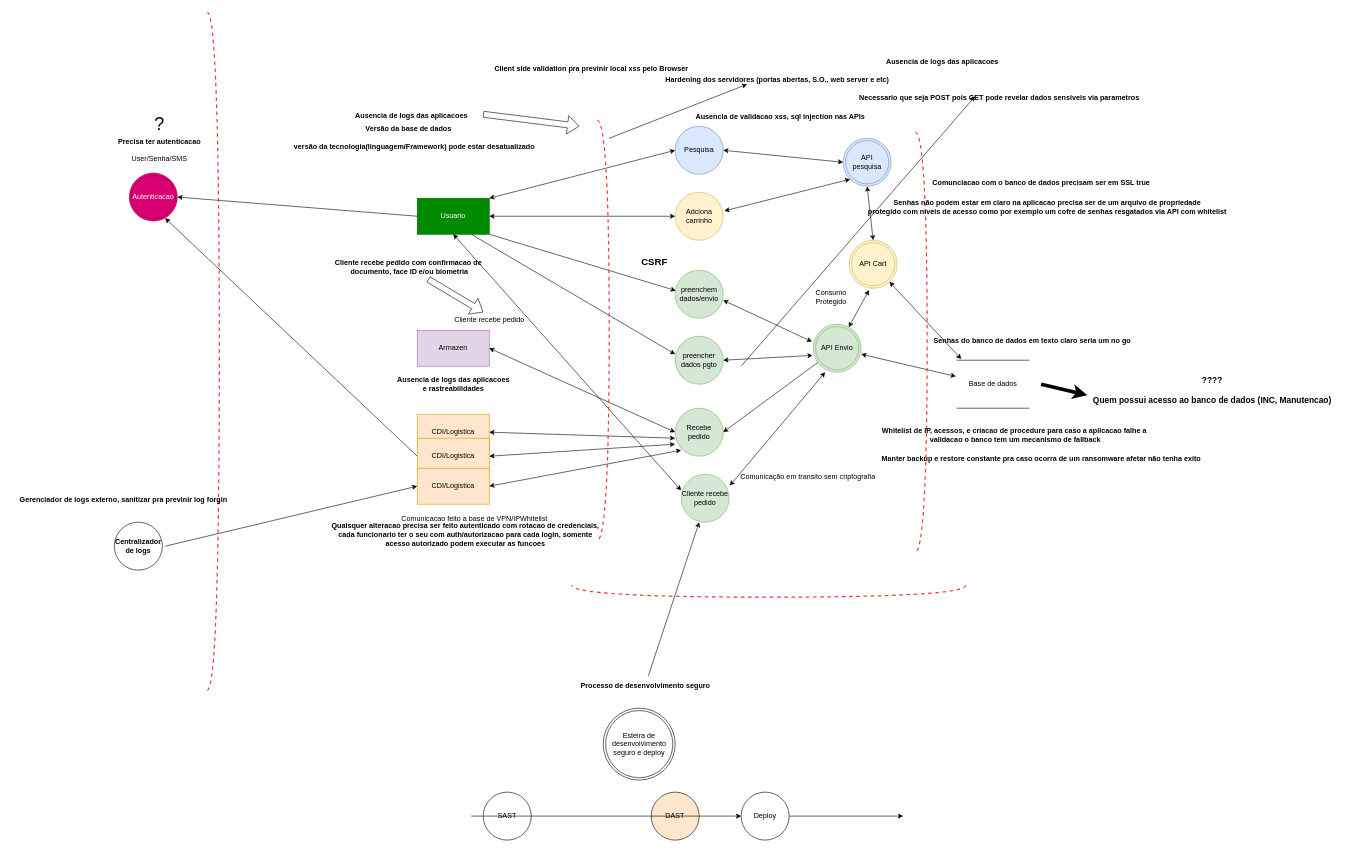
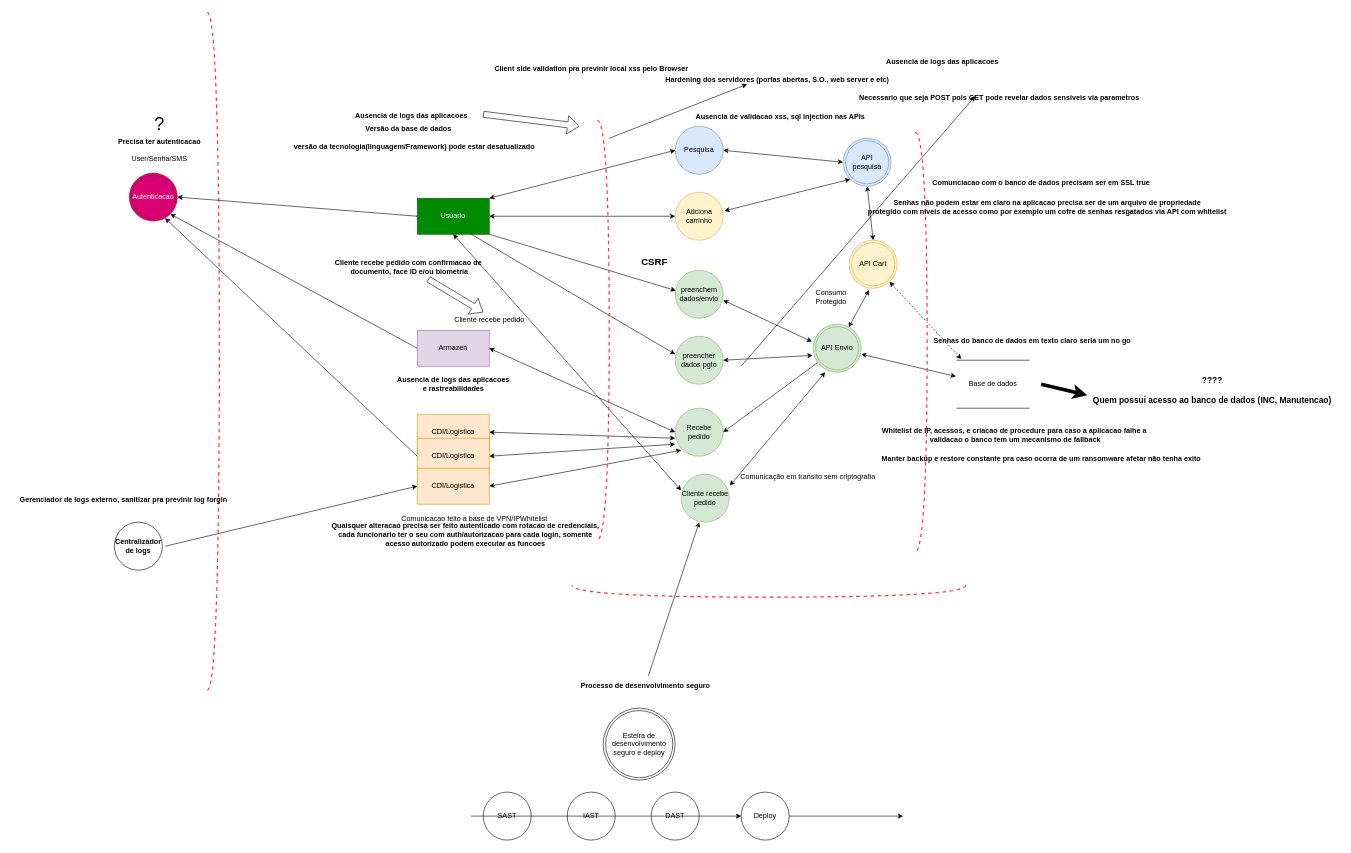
edge "Armazen" -> "Autenticacao": added
edge "API Cart" -- "Base de dados": style solid -> dashed
node "IAST": added
node "DAST": fillcolor #ffe6cc -> #ffffff
